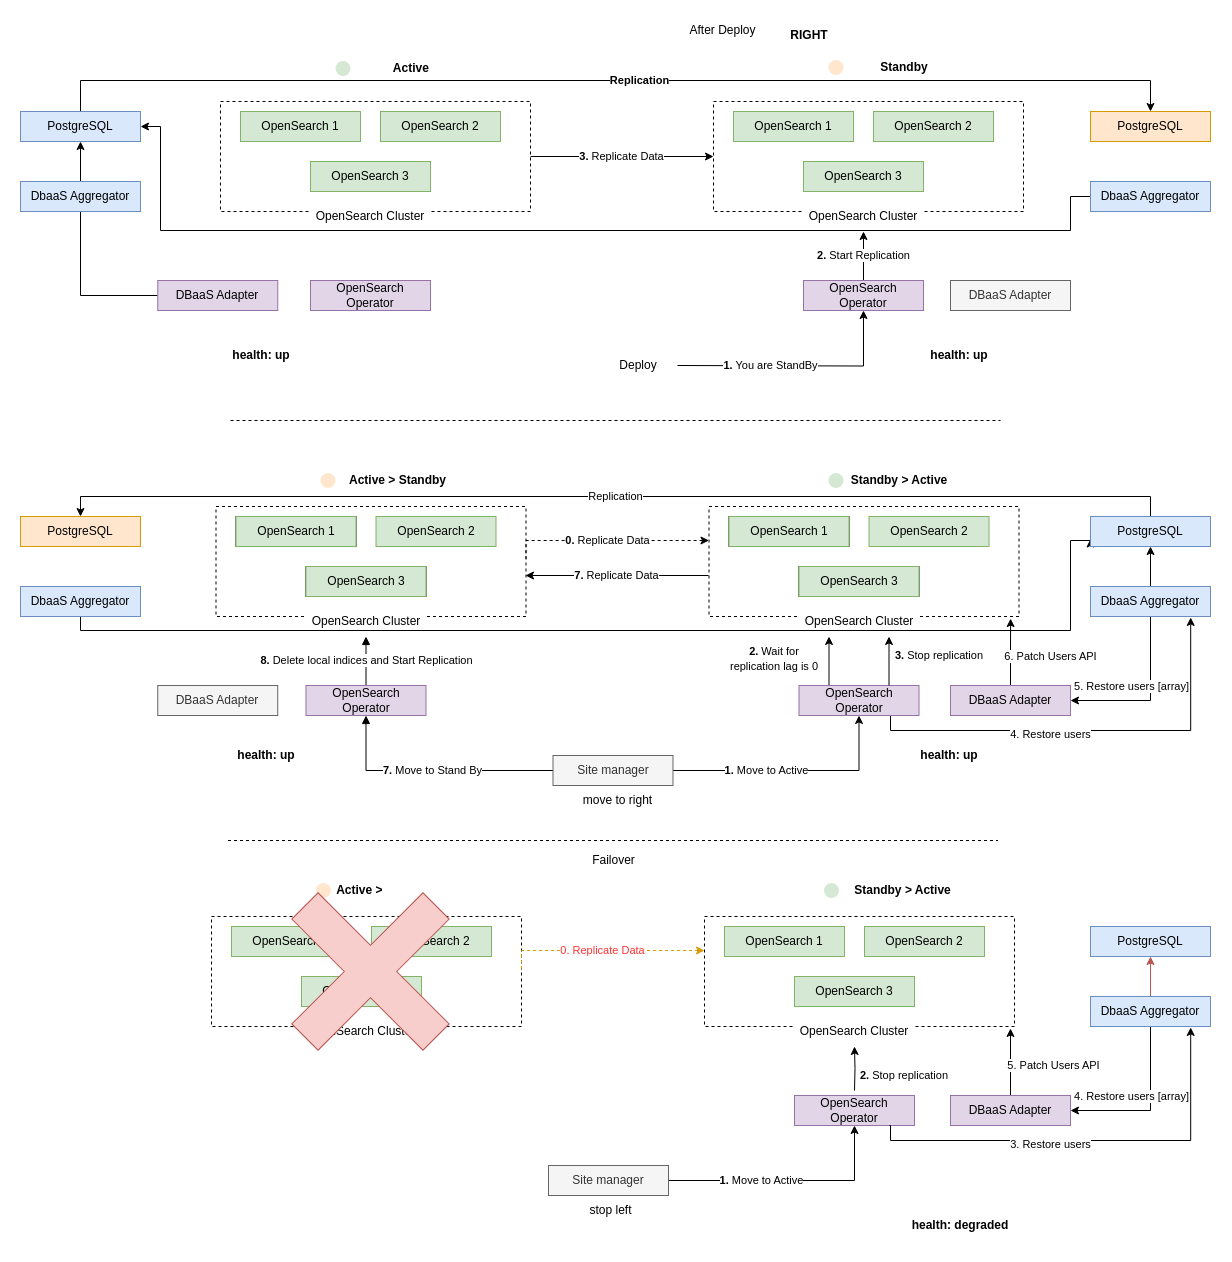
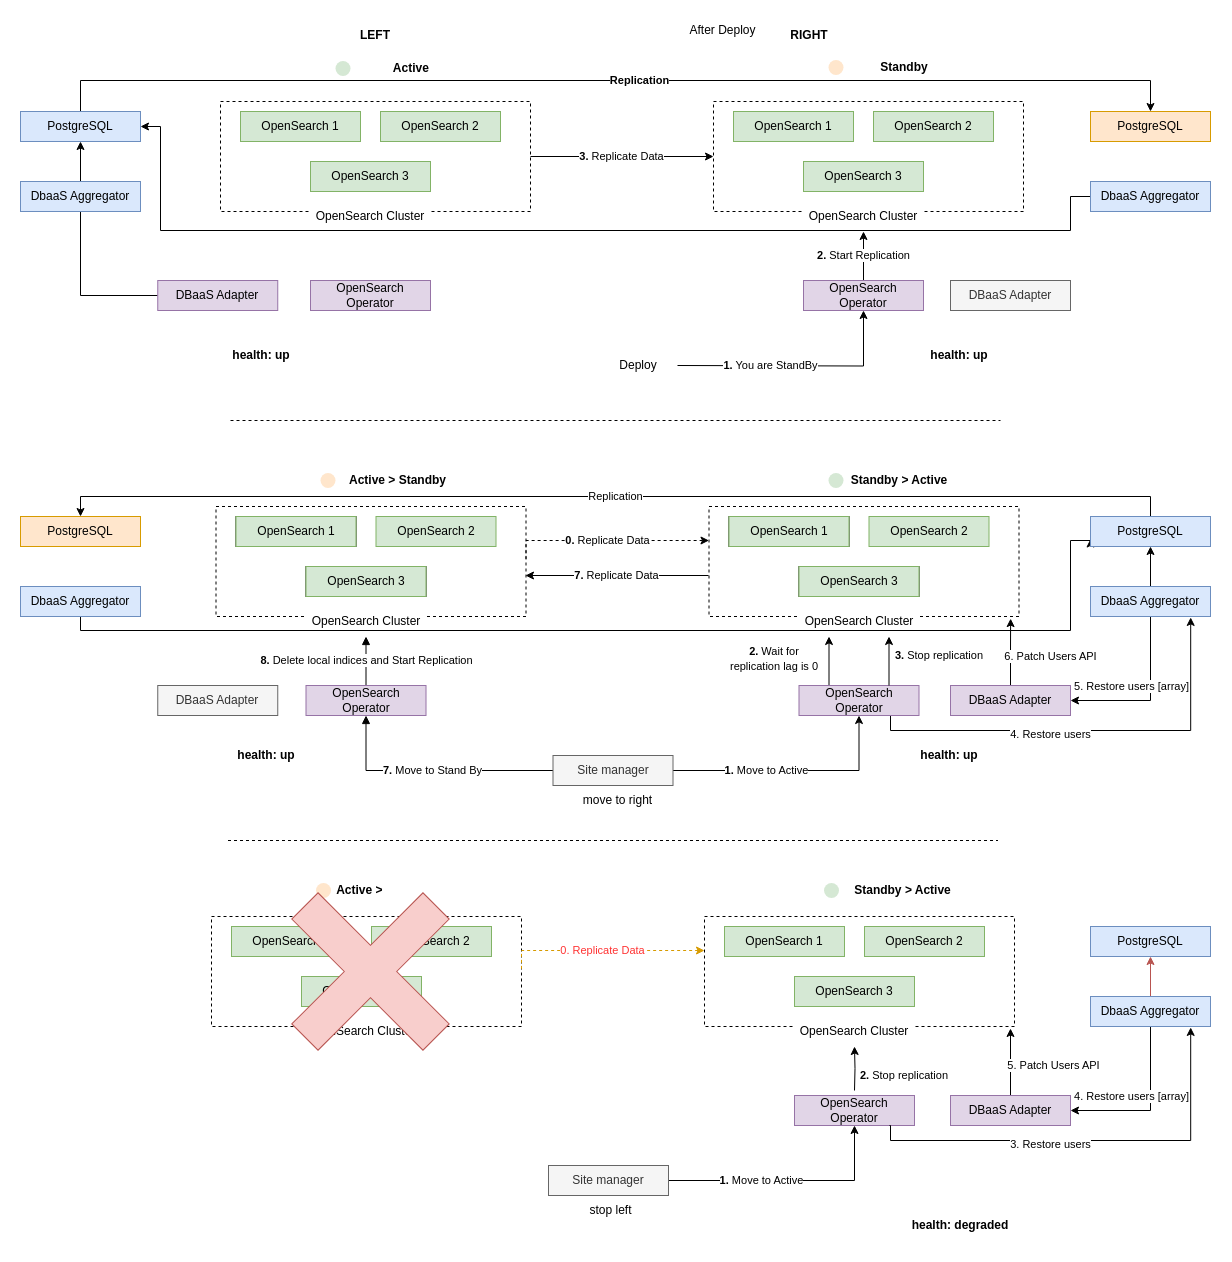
node "LEFT": added
node "Failover": removed
